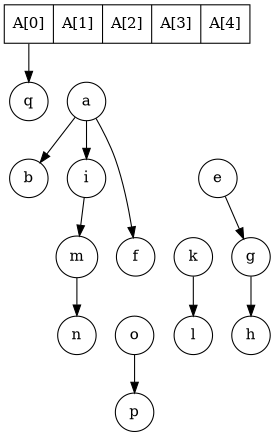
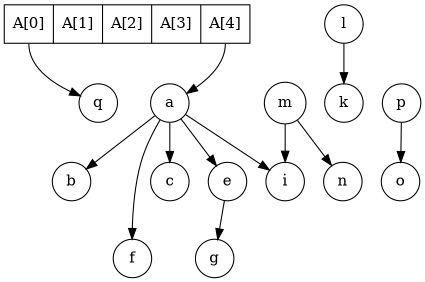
edge "A[0]" -> "a": added
edge "a" -> "e": added
node "c": added
edge "i" -> "m": reversed
edge "k" -> "l": reversed
node "h": removed
edge "o" -> "p": reversed
